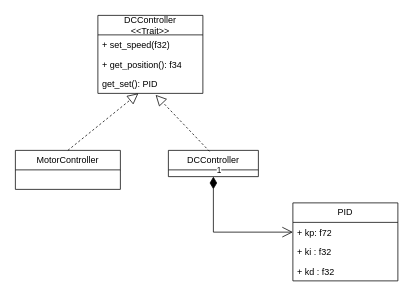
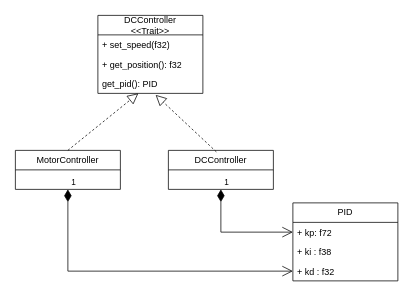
node "+ get_position(): f34": label "+ get_position(): f34" -> "+ get_position(): f32"
node "get_set(): PID": label "get_set(): PID" -> "get_pid(): PID"
node "DCController": size 90x26 -> 105x39
node "+ ki : f32": label "+ ki : f32" -> "+ ki : f38"
edge "MotorController" -- "+ kd : f32": added, label "1"
